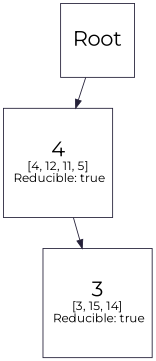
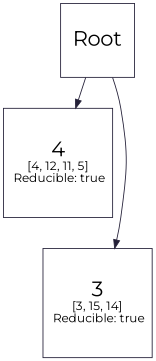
edge "4" -> "3": now "Root" -> "3"
